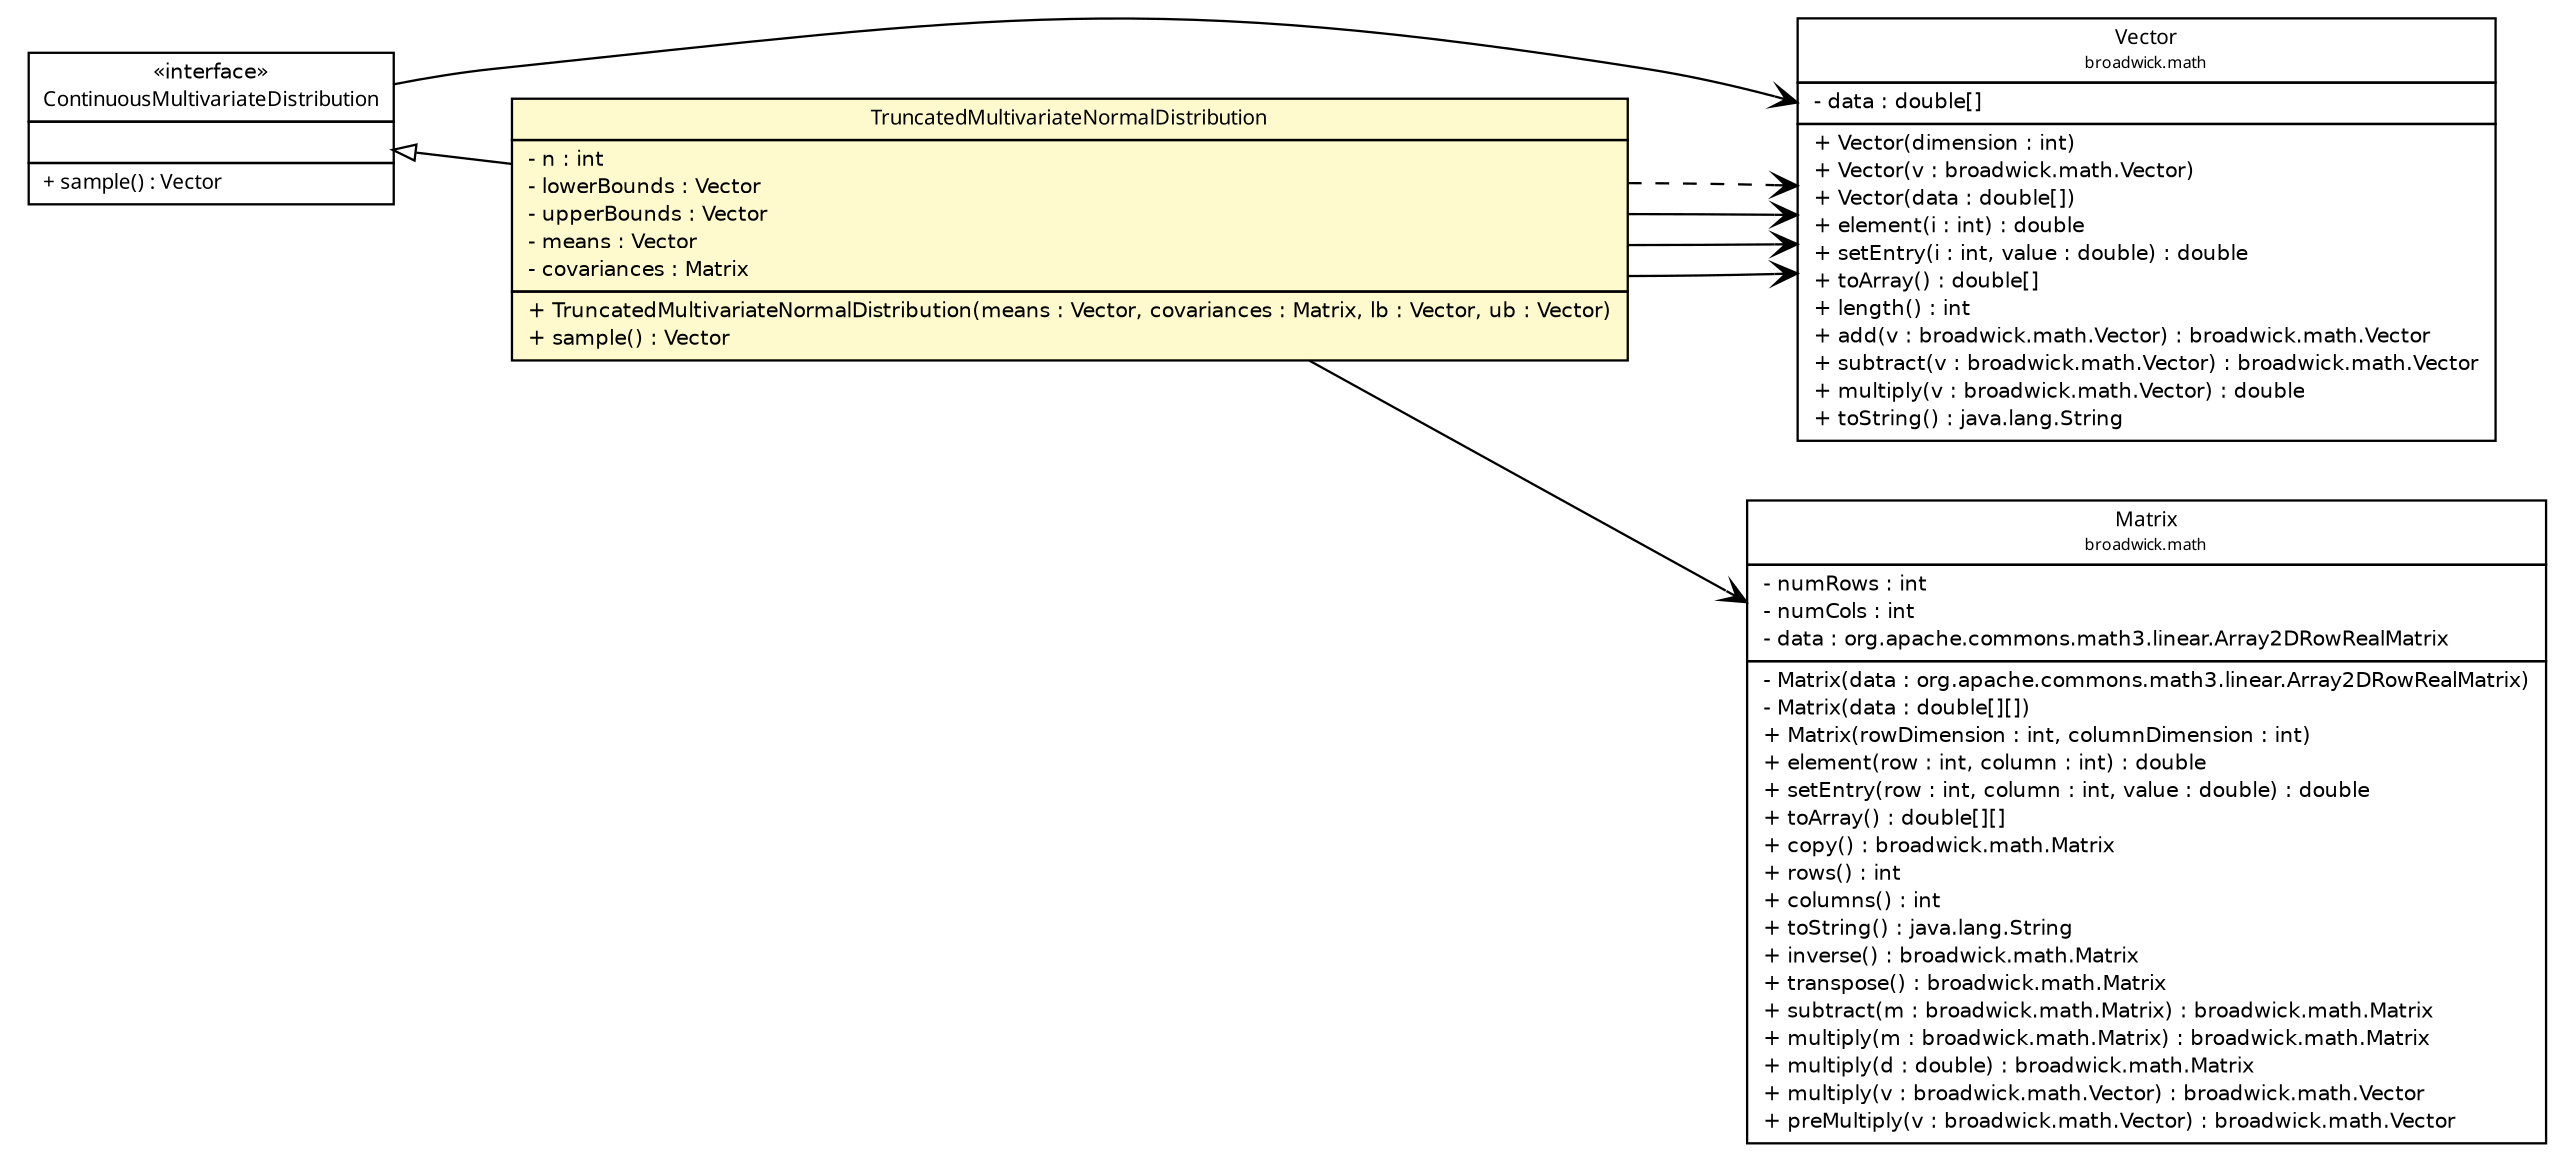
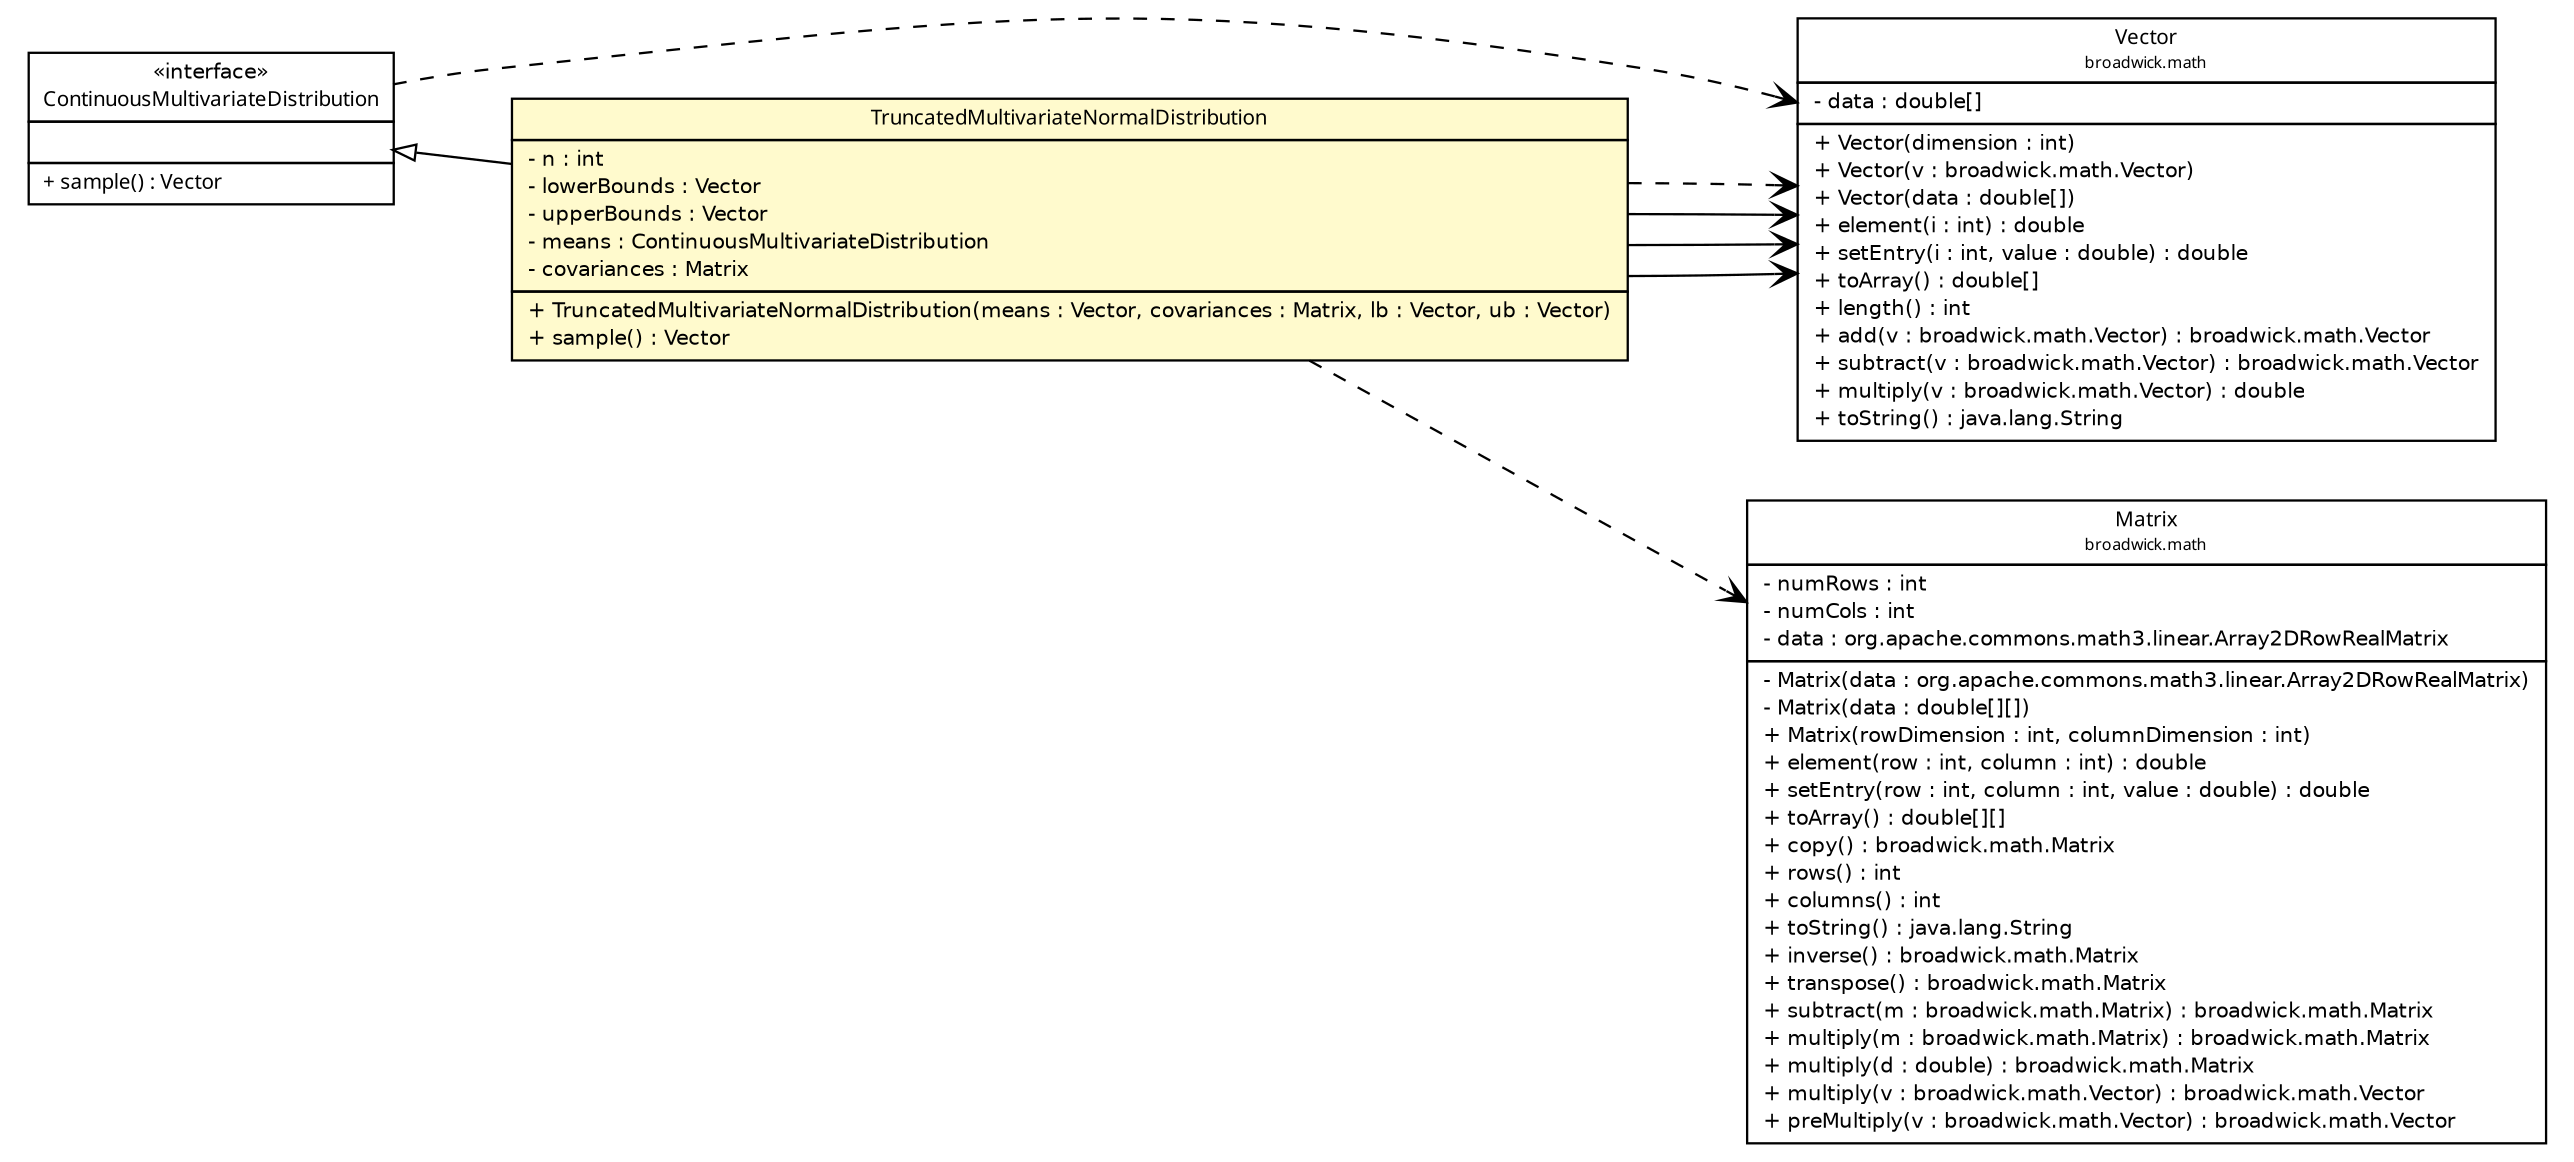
edge "ContinuousMultivariateDistribution" -> "Vector": style solid -> dashed
node "TruncatedMultivariateNormalDistribution": text "- means : Vector" -> "- means : ContinuousMultivariateDistribution"
edge "TruncatedMultivariateNormalDistribution" -> "Matrix": style solid -> dashed
